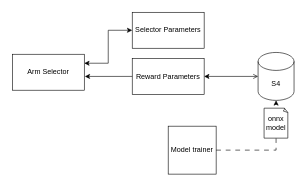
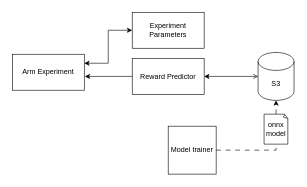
node "Selector Parameters": label "Selector Parameters" -> "Experiment Parameters"
node "Arm Selector": label "Arm Selector" -> "Arm Experiment"
node "Reward Parameters": label "Reward Parameters" -> "Reward Predictor"
node "S4": label "S4" -> "S3"
node "onnx model": moved (276, 123) -> (276, 129)
